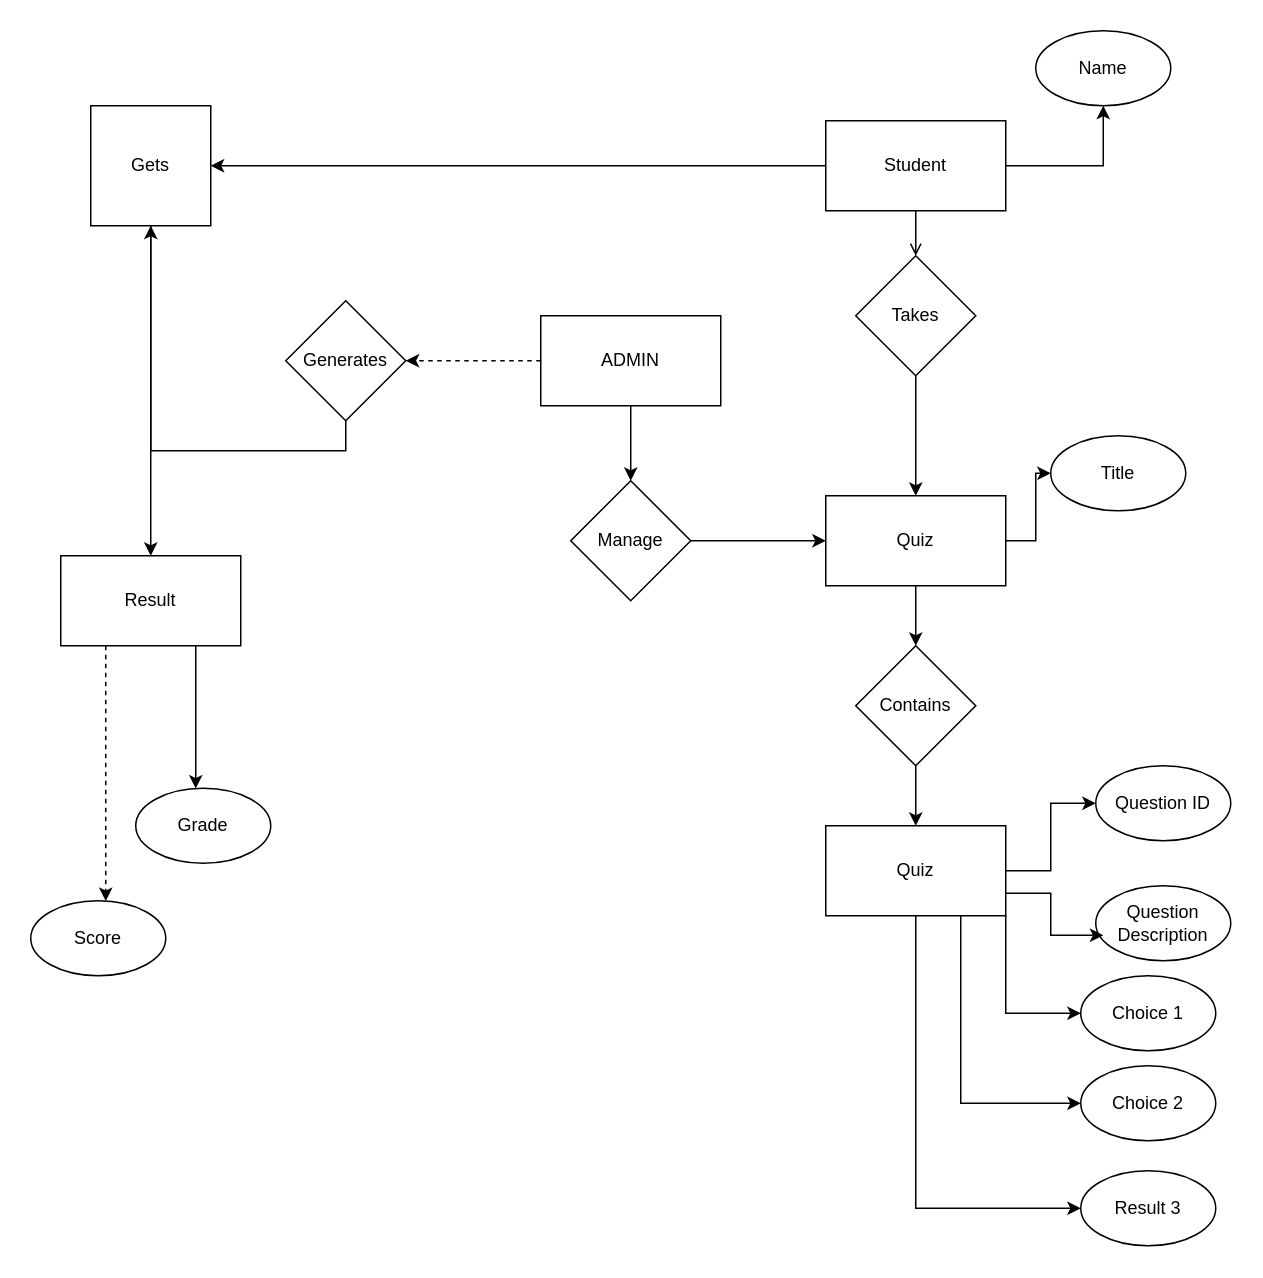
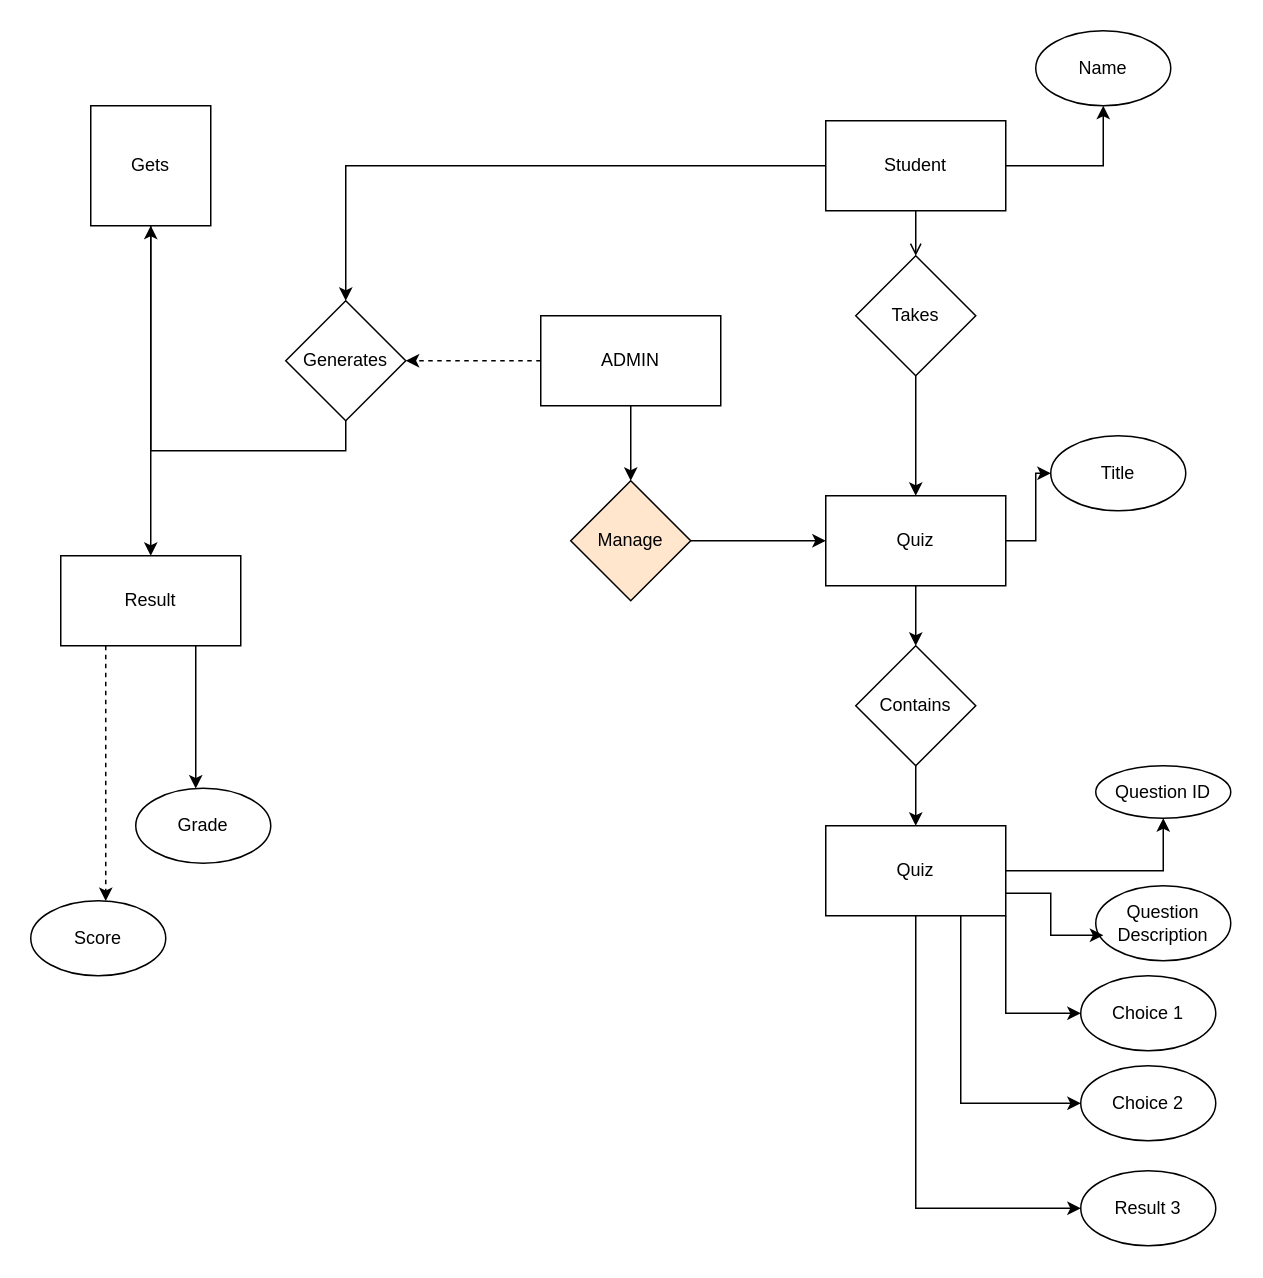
edge "Student" -> "Gets": now "Student" -> "Generates"
node "Manage": fillcolor #ffffff -> #ffe6cc
node "Question ID": size 135x75 -> 135x53
